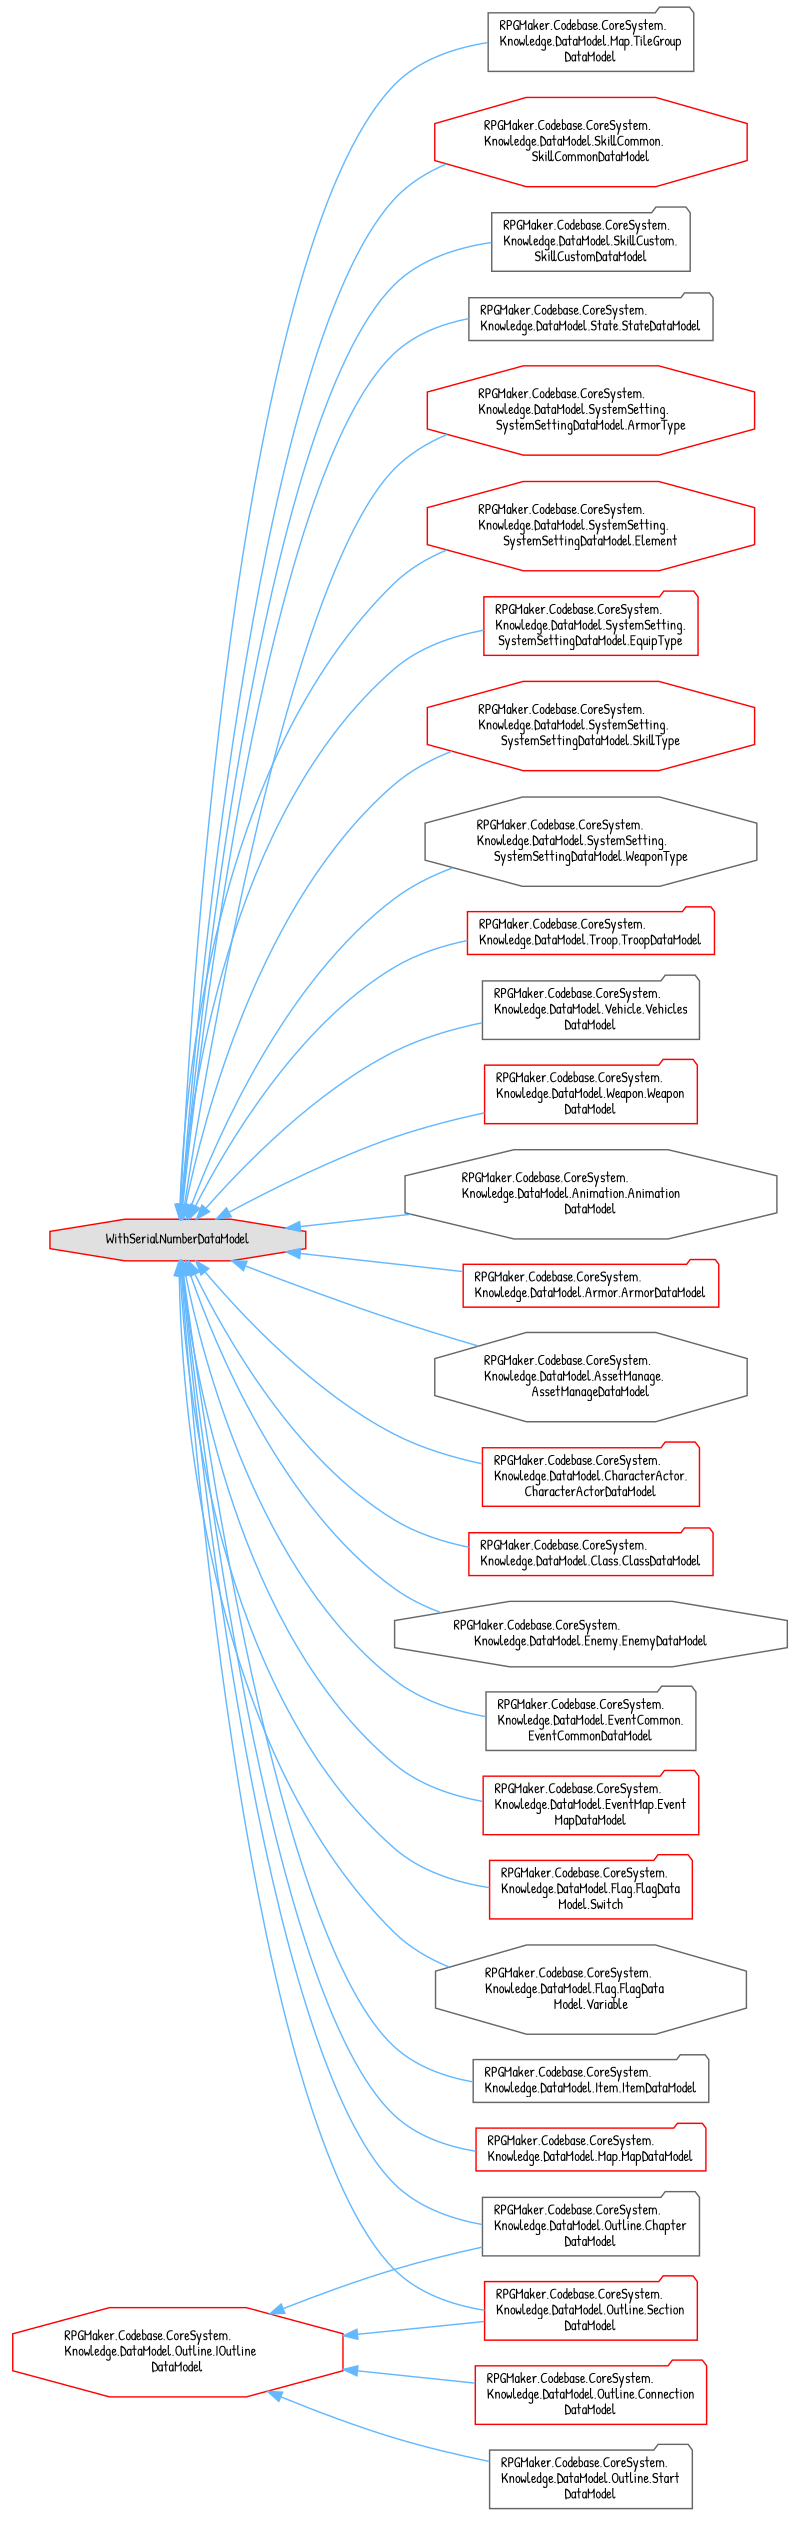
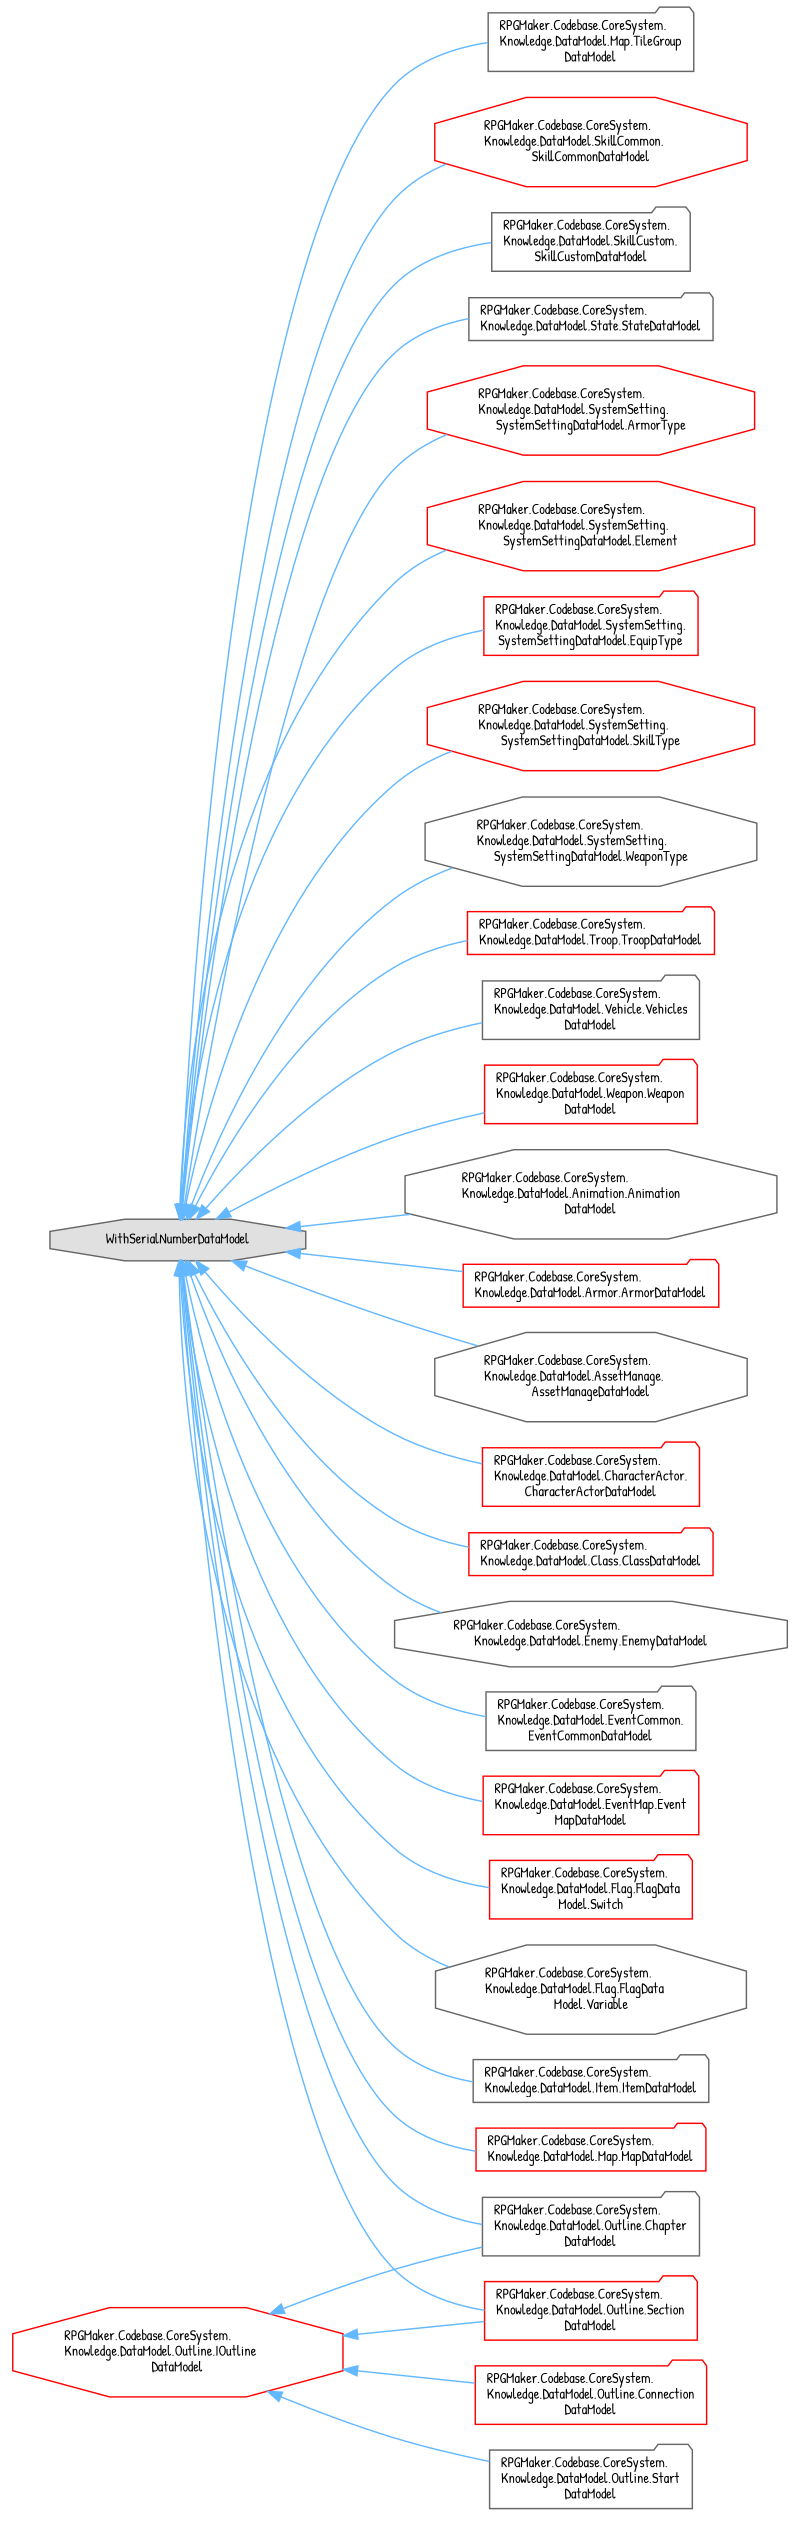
node "WithSerialNumberDataModel": color red -> gray40
